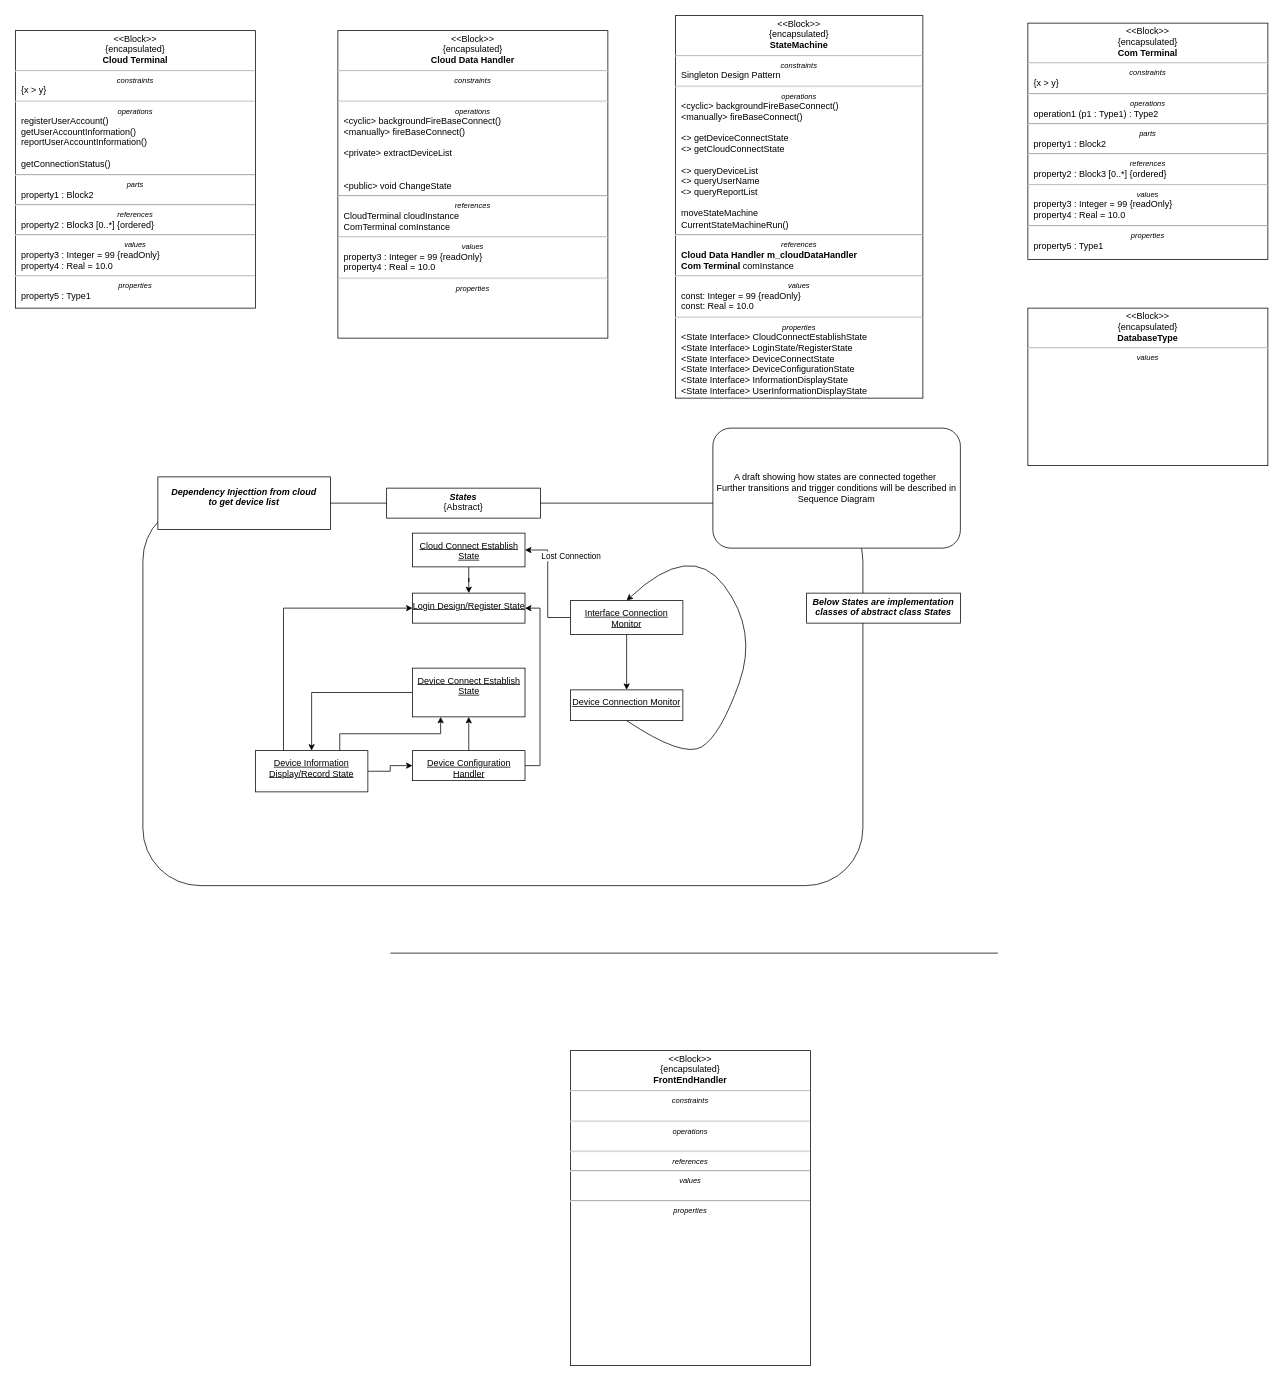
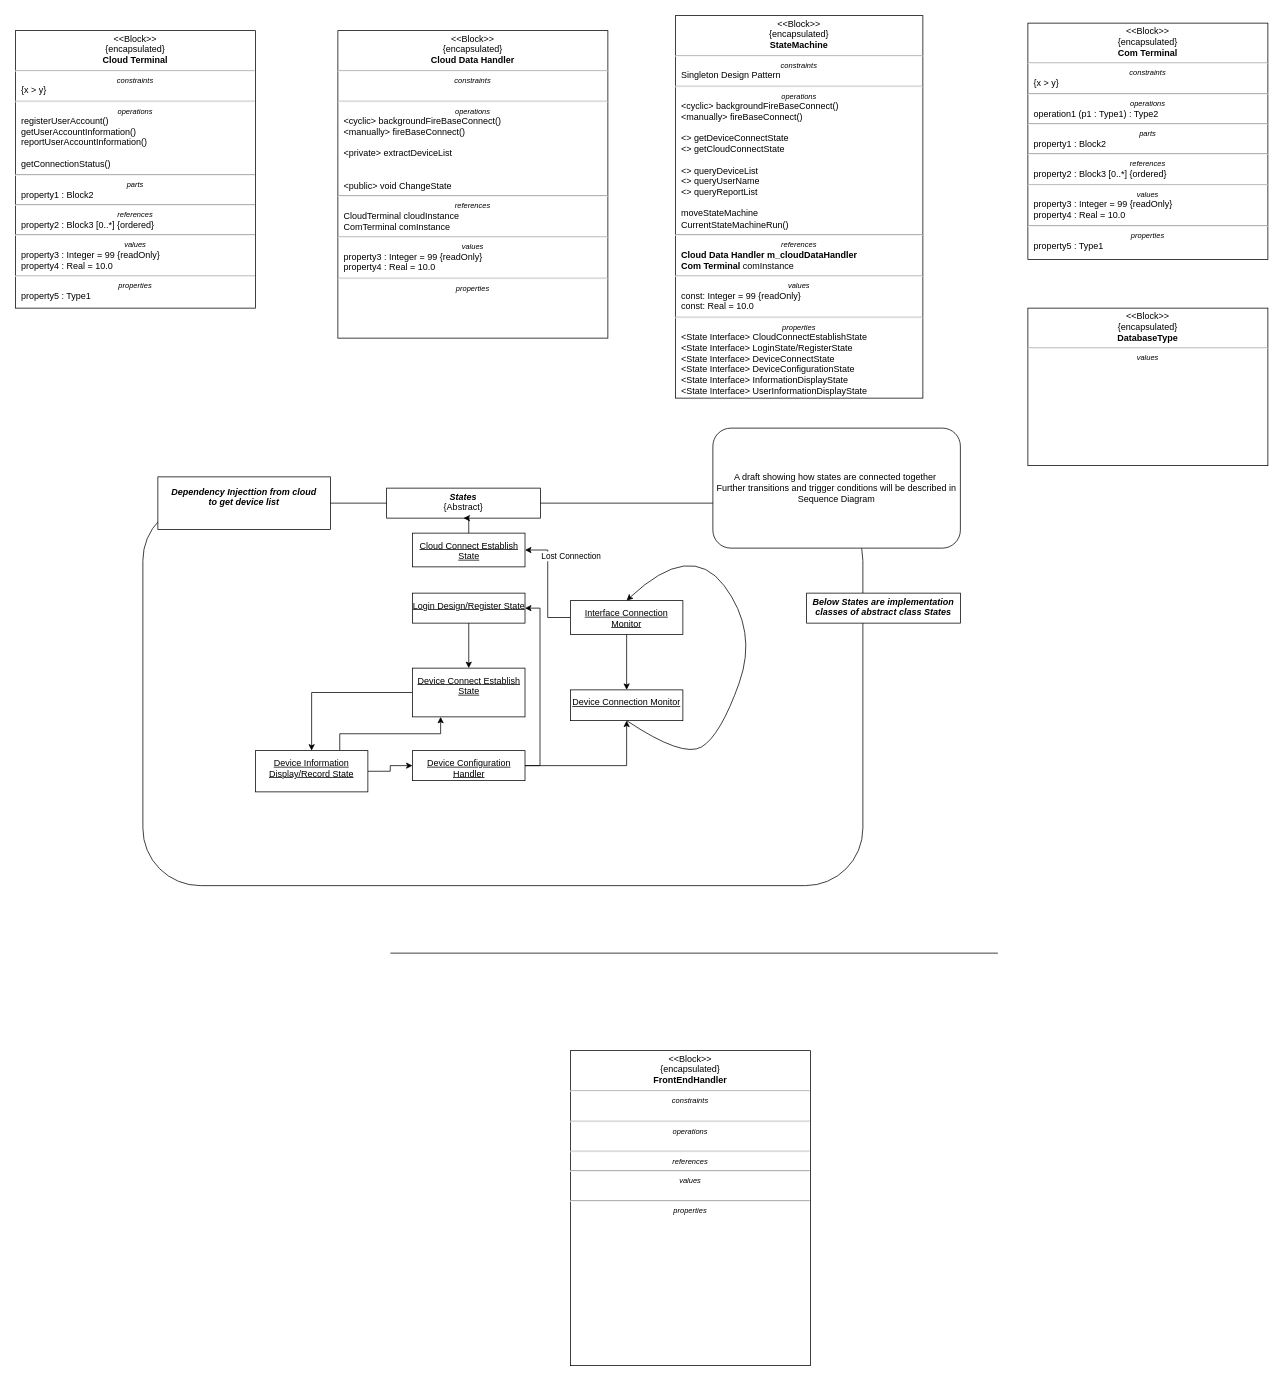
edge "Cloud Connect Establish State" -> "Login Design/Register State": now "Cloud Connect Establish State" -> "States {Abstract}"
edge "Login Design/Register State" -> "Device Connect Establish State": added
edge "Device Information Display/Record State" -> "Login Design/Register State": removed
edge "Device Configuration Handler" -> "Device Connect Establish State": now "Device Configuration Handler" -> "Device Connection Monitor"
